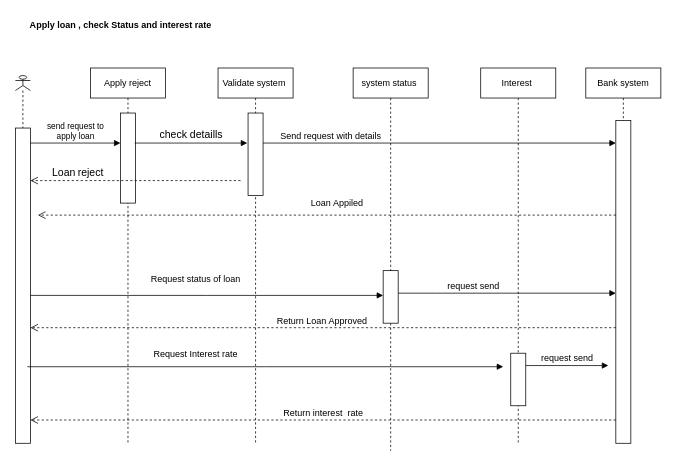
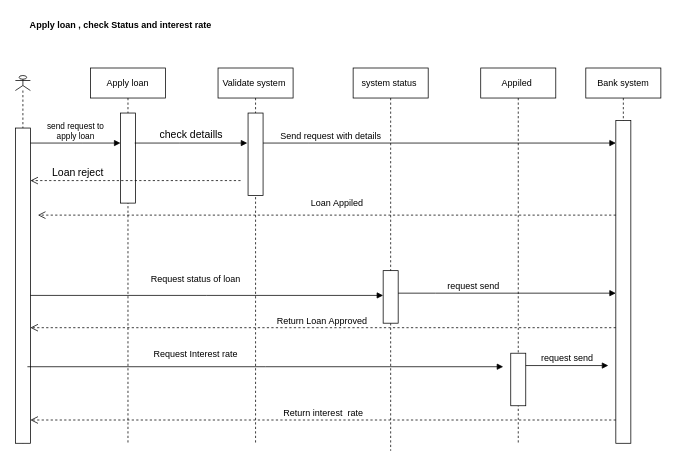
node "Apply reject": label "Apply reject" -> "Apply loan"
node "Interest": label "Interest" -> "Appiled"
